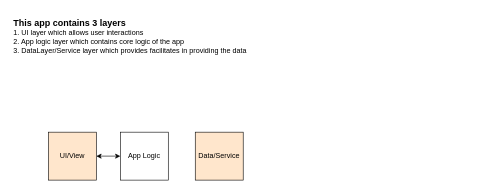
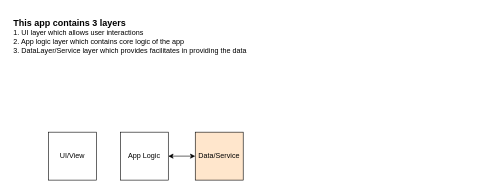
node "UI/View": fillcolor #ffe6cc -> #ffffff
edge "UI/View" -- "App Logic": removed
edge "App Logic" -- "Data/Service": added
